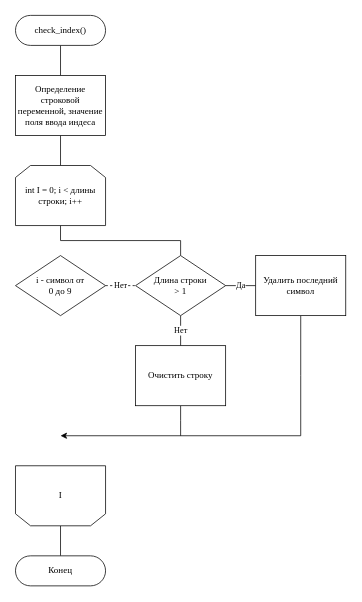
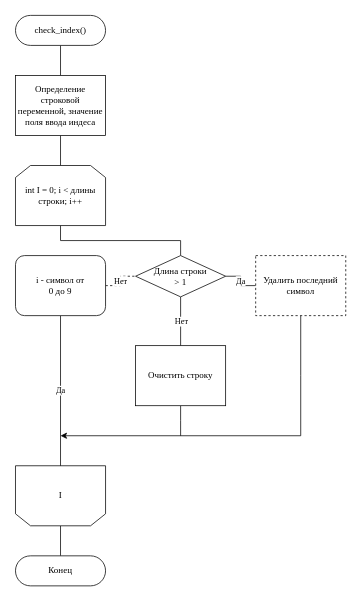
node "i - символ от 0 до 9": shape diamond -> rounded rectangle
node "Длина строки > 1": size 90x60 -> 90x41
node "Удалить последний символ": style solid -> dashed
edge "i - символ от 0 до 9" -- "I": added, label "Да"
